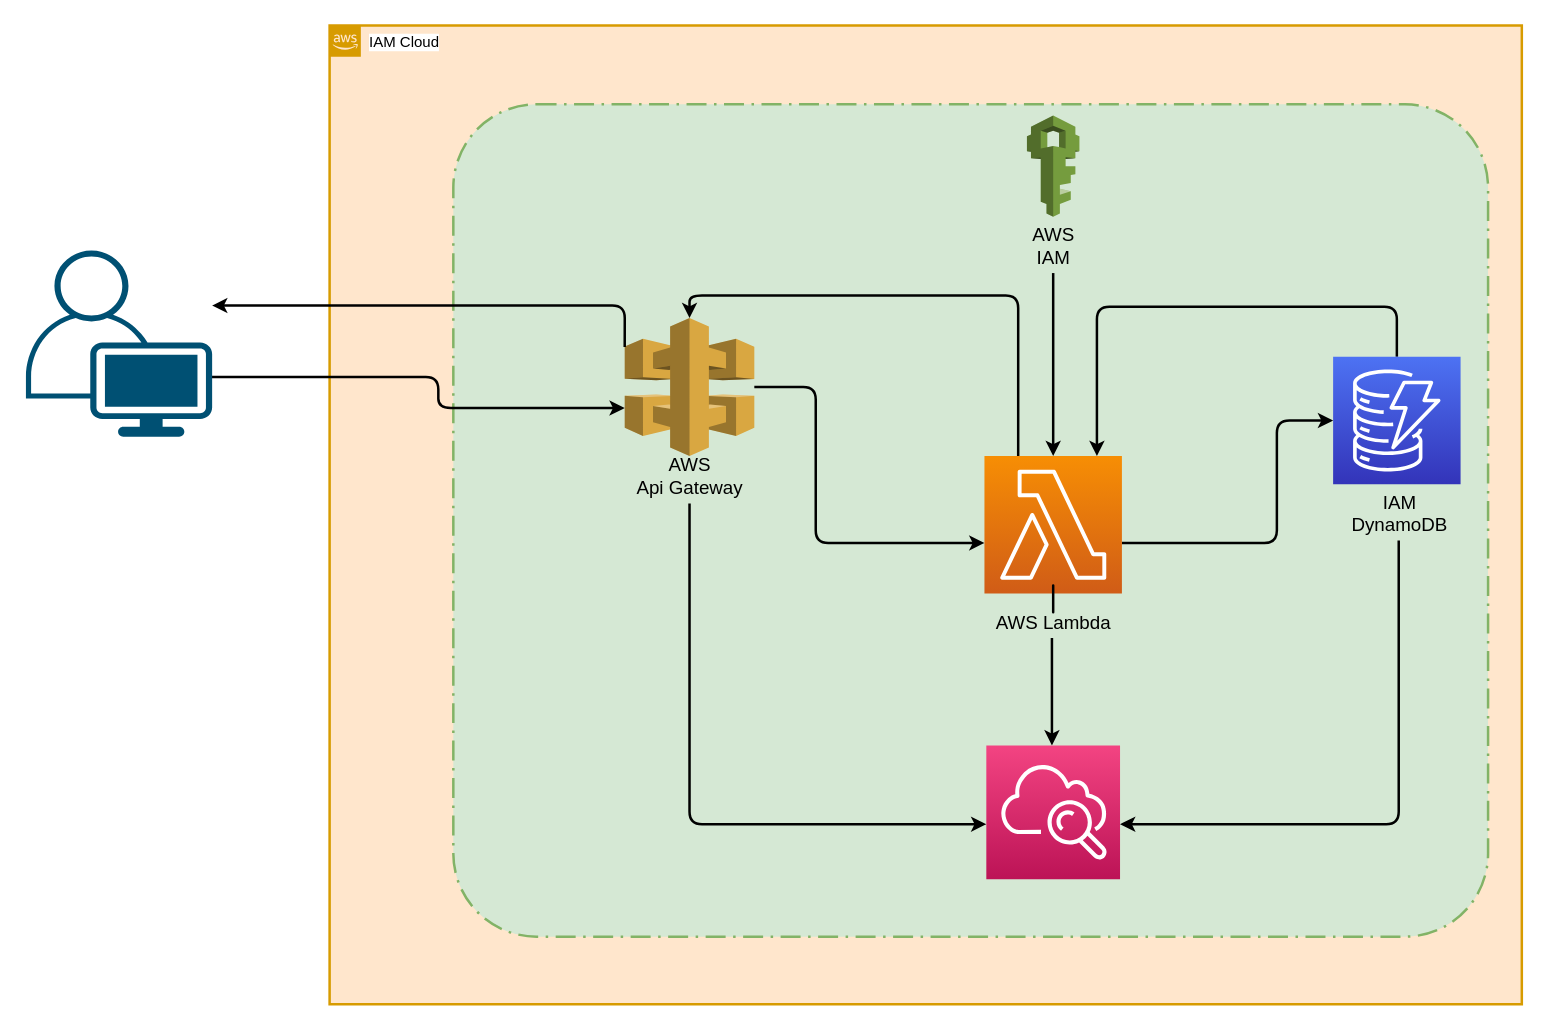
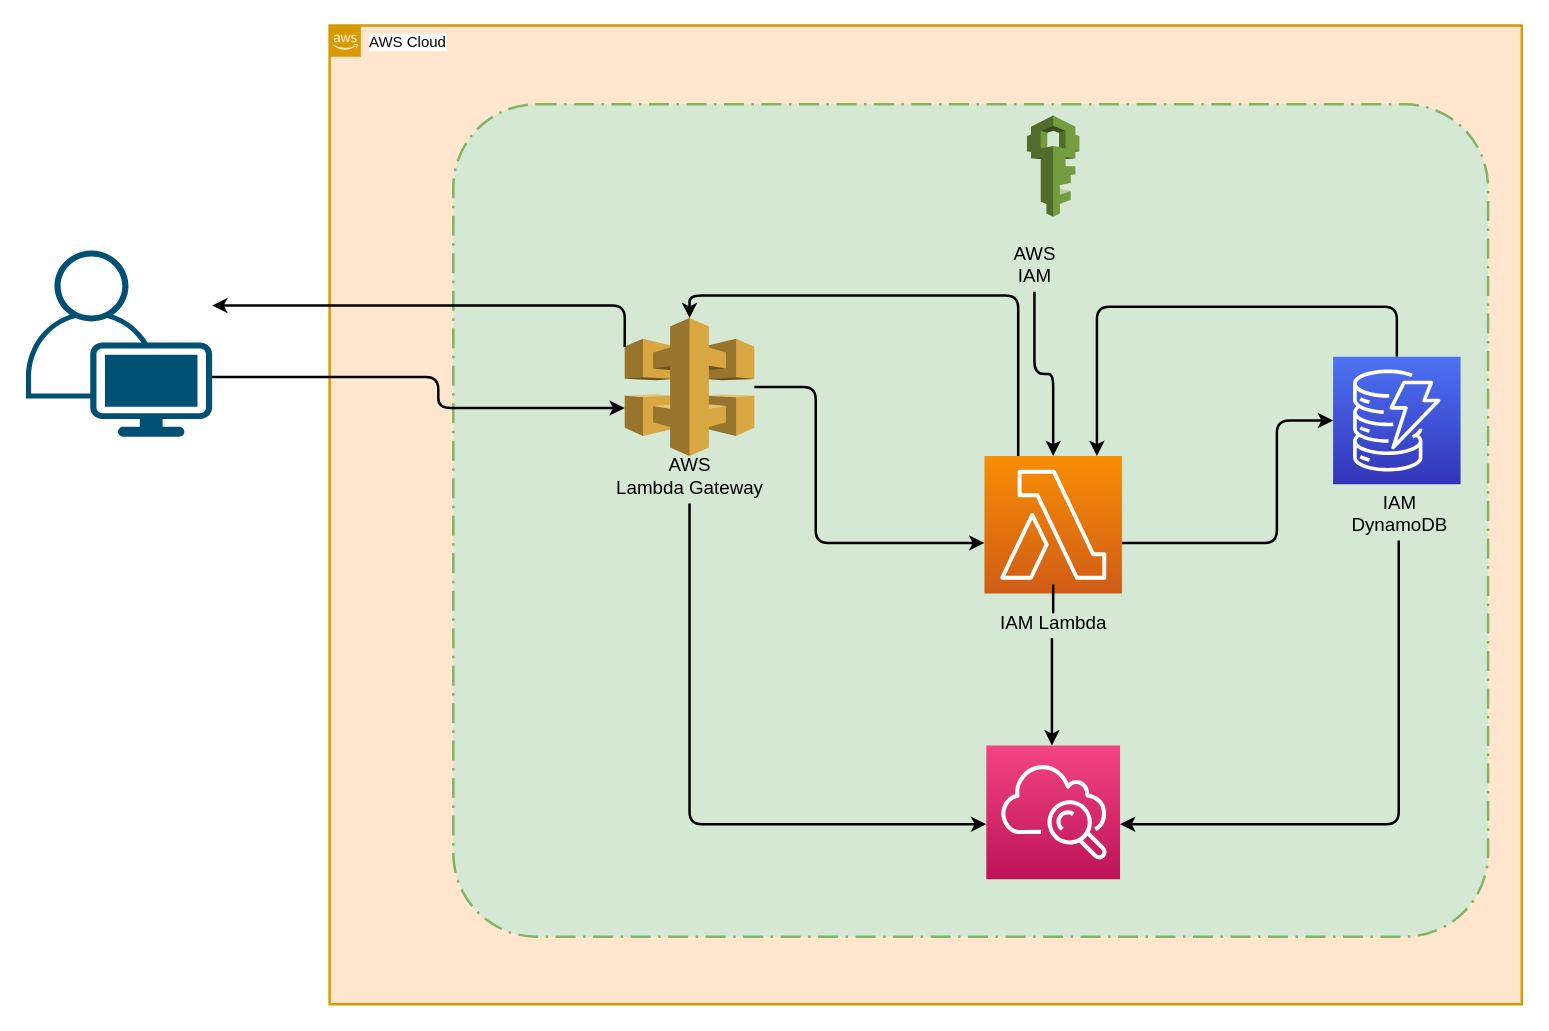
node "IAM Cloud": label "IAM Cloud" -> "AWS Cloud"
node "AWS IAM": moved (1053, 245) -> (1034, 264)
node "AWS Api Gateway": label "AWS Api Gateway" -> "AWS Lambda Gateway"
node "AWS Lambda": label "AWS Lambda" -> "IAM Lambda"
